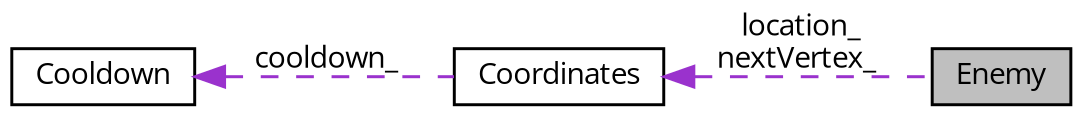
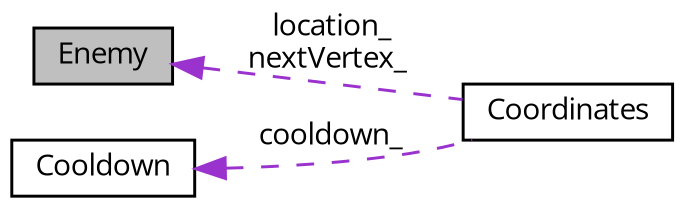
edge "Enemy" -> "Coordinates": reversed
